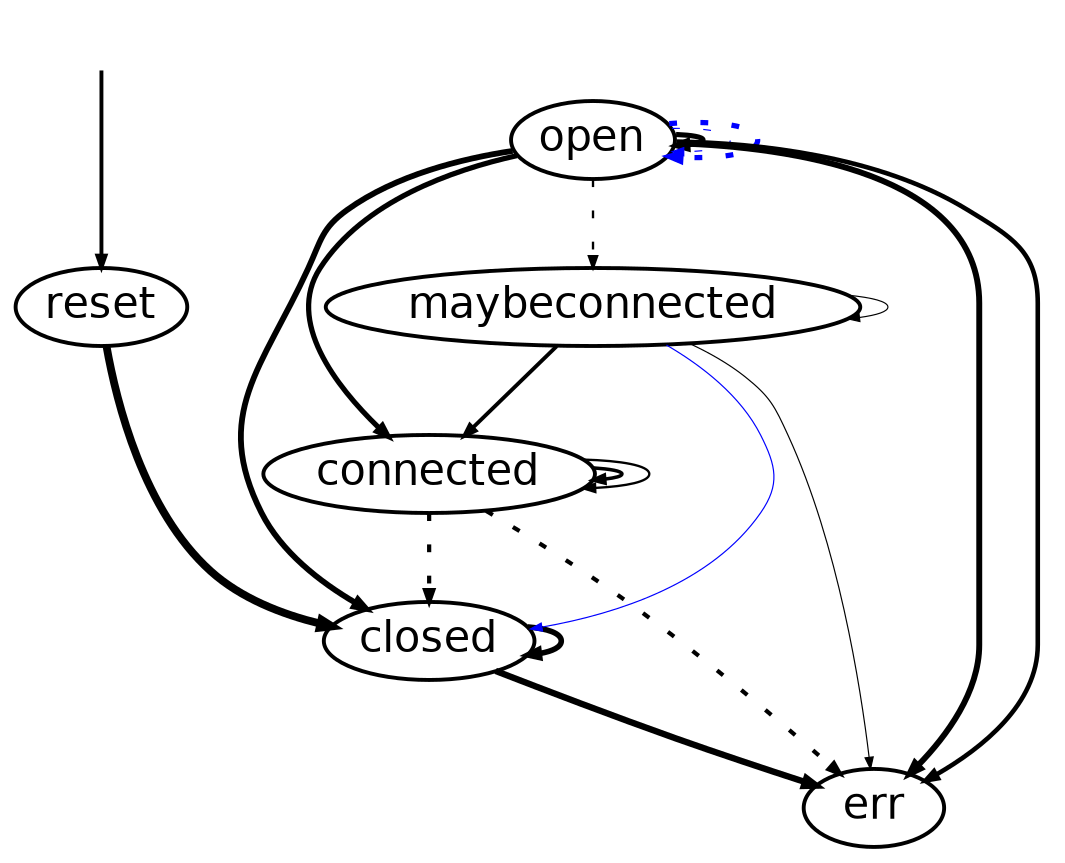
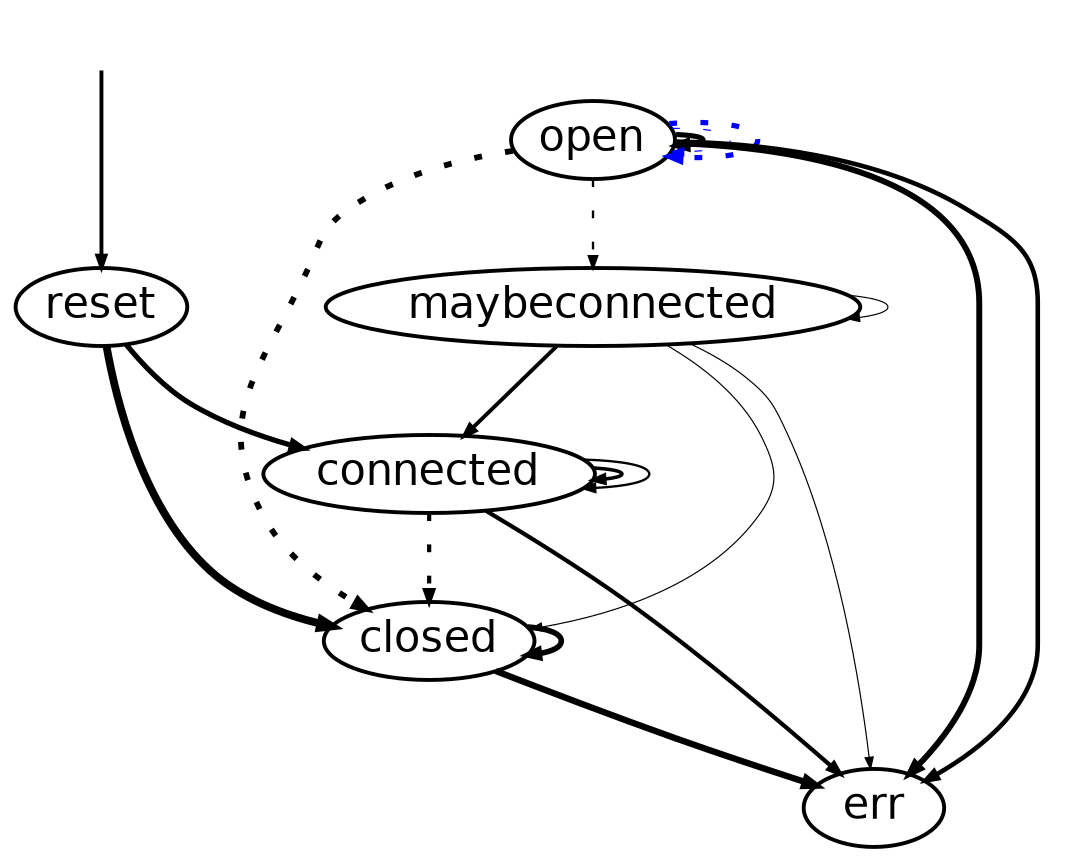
edge "open" -> "connected": now "reset" -> "connected"
edge "open" -> "closed": style solid -> dotted
edge "maybeconnected" -> "closed": color blue -> black
edge "connected" -> "err": style dotted -> solid
